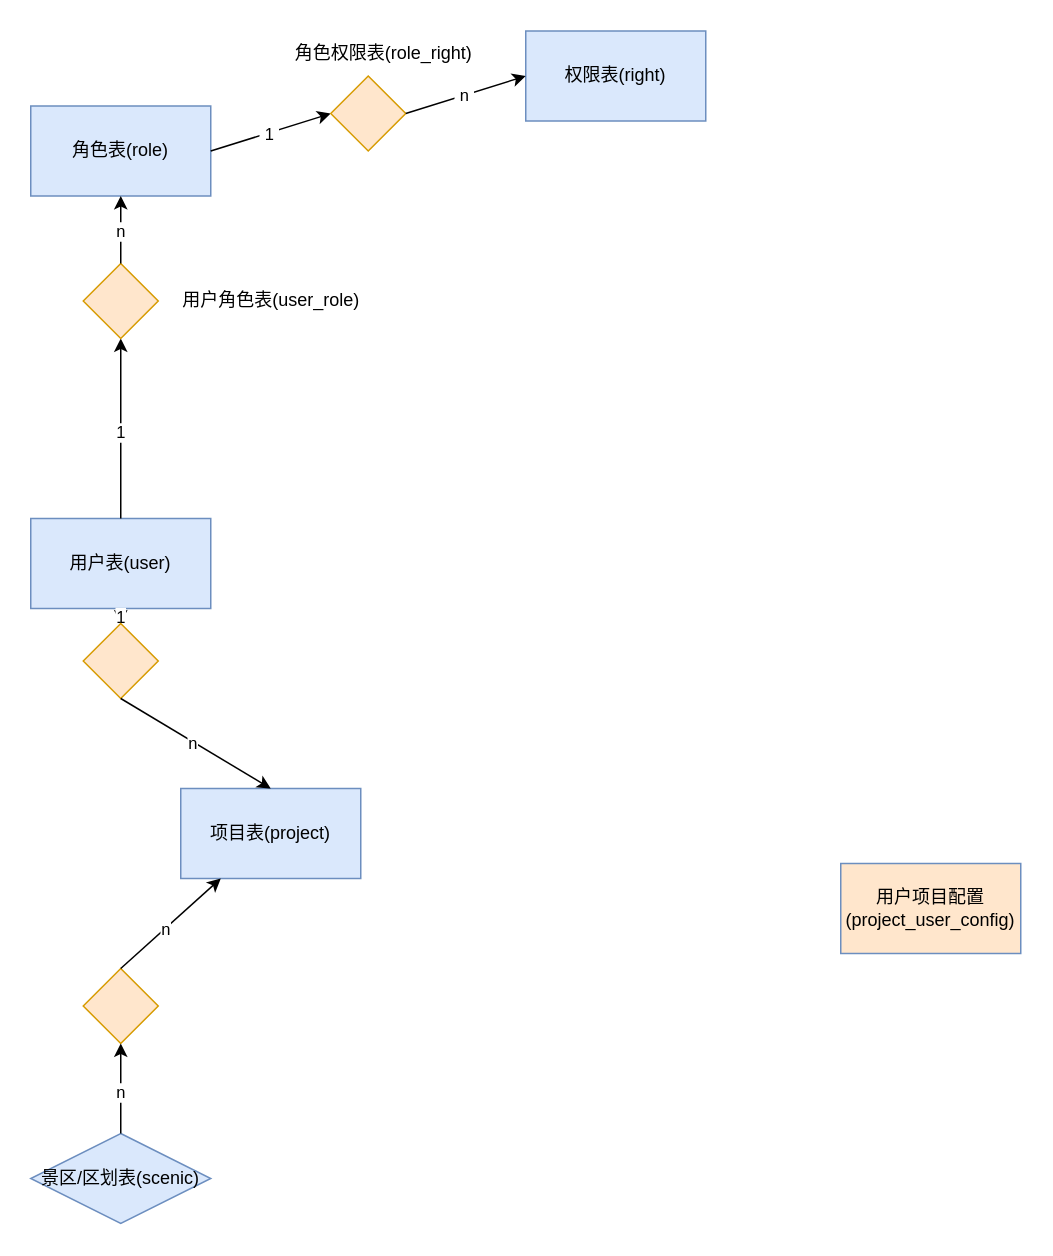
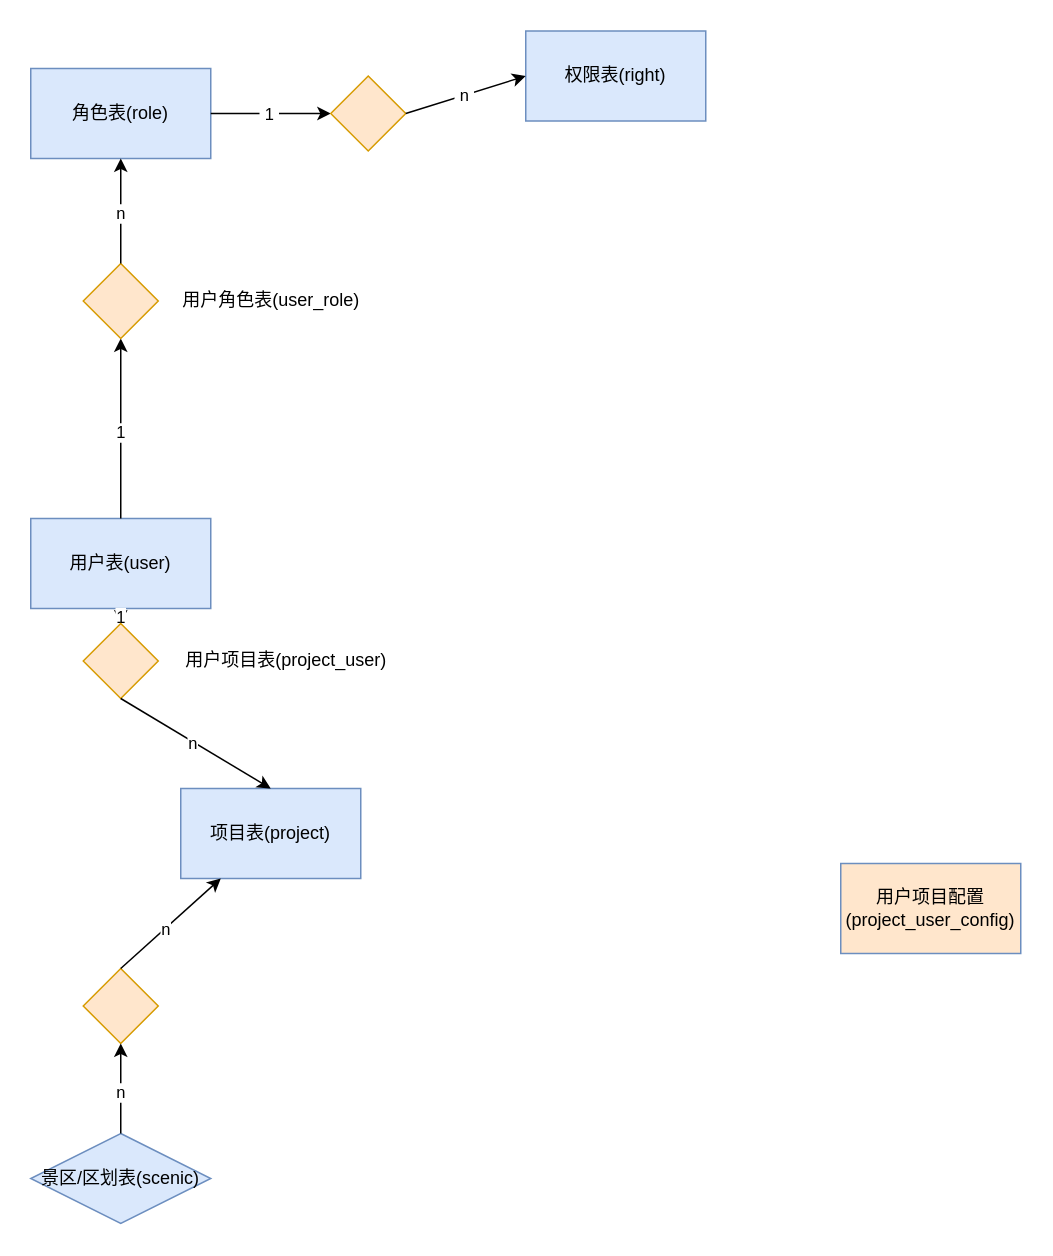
node "角色权限表(role_right)": removed
node "角色表(role)": moved (121, 151) -> (121, 113)
node "用户项目表(project_user)": added
